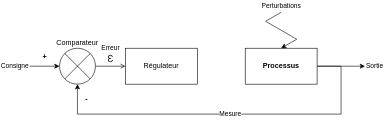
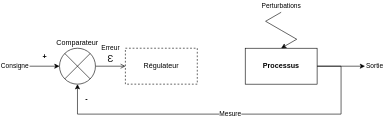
node "Régulateur": style solid -> dashed
